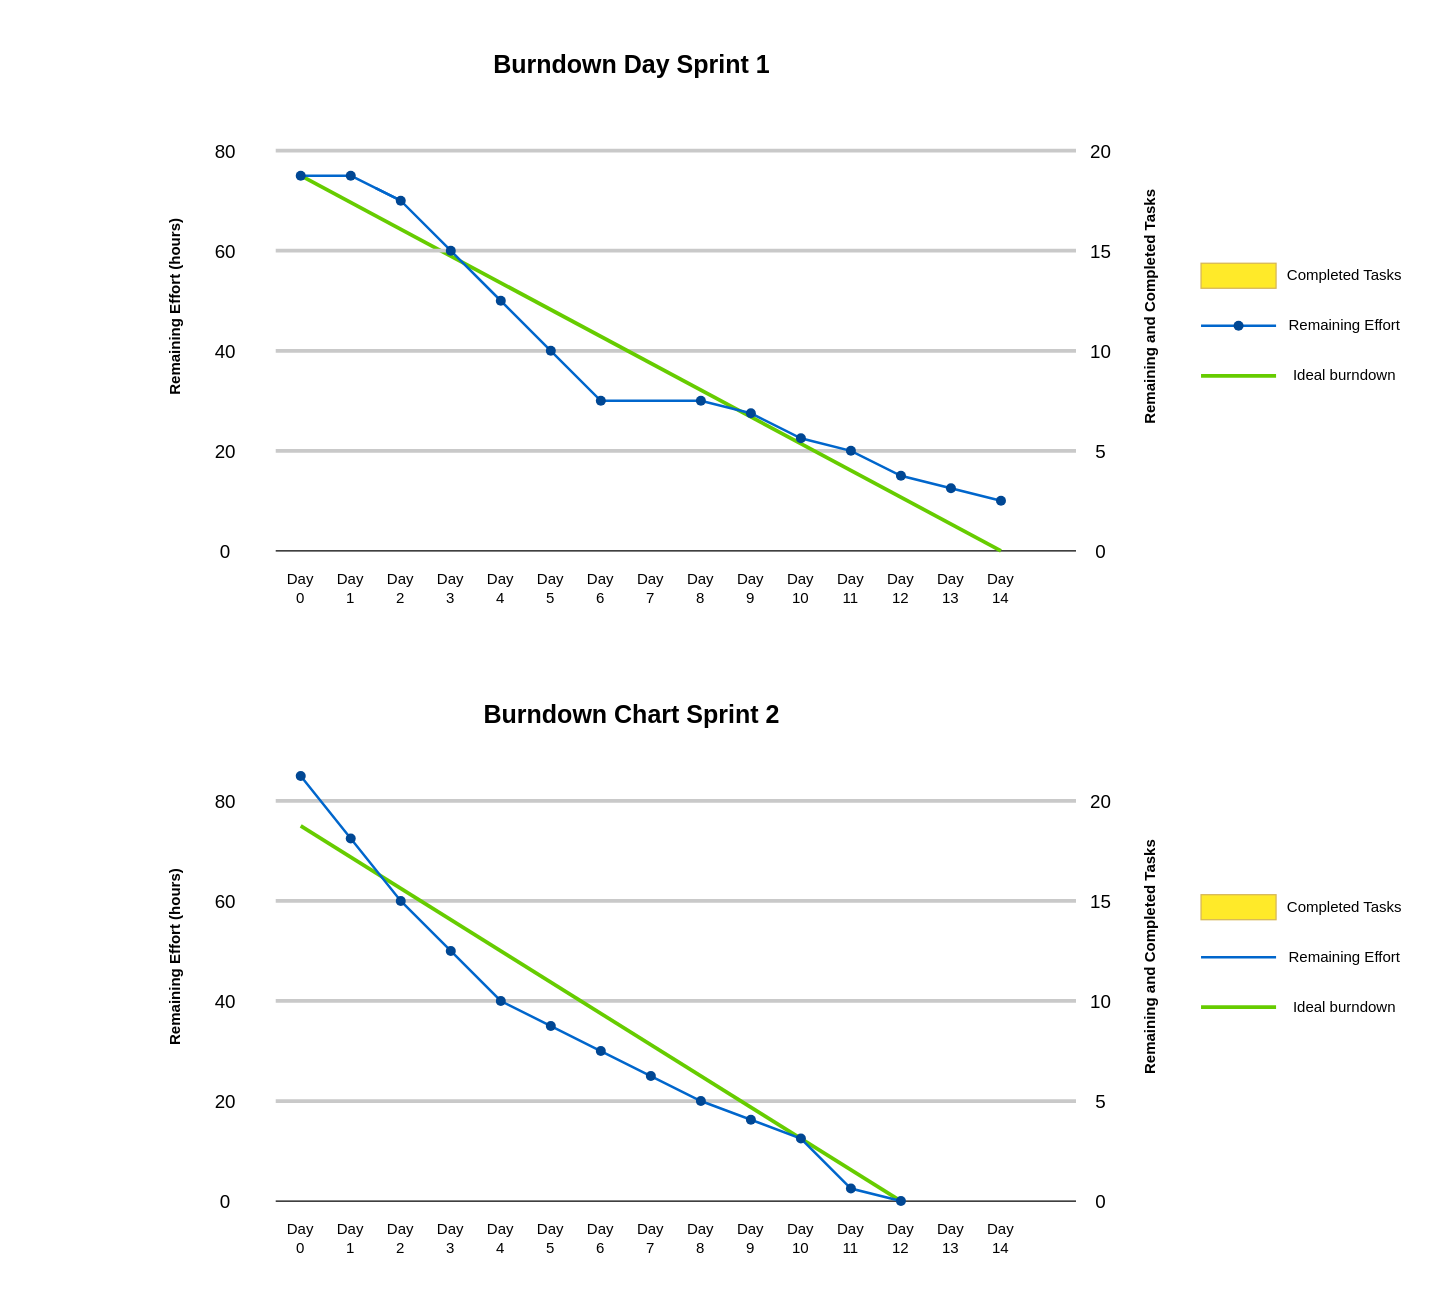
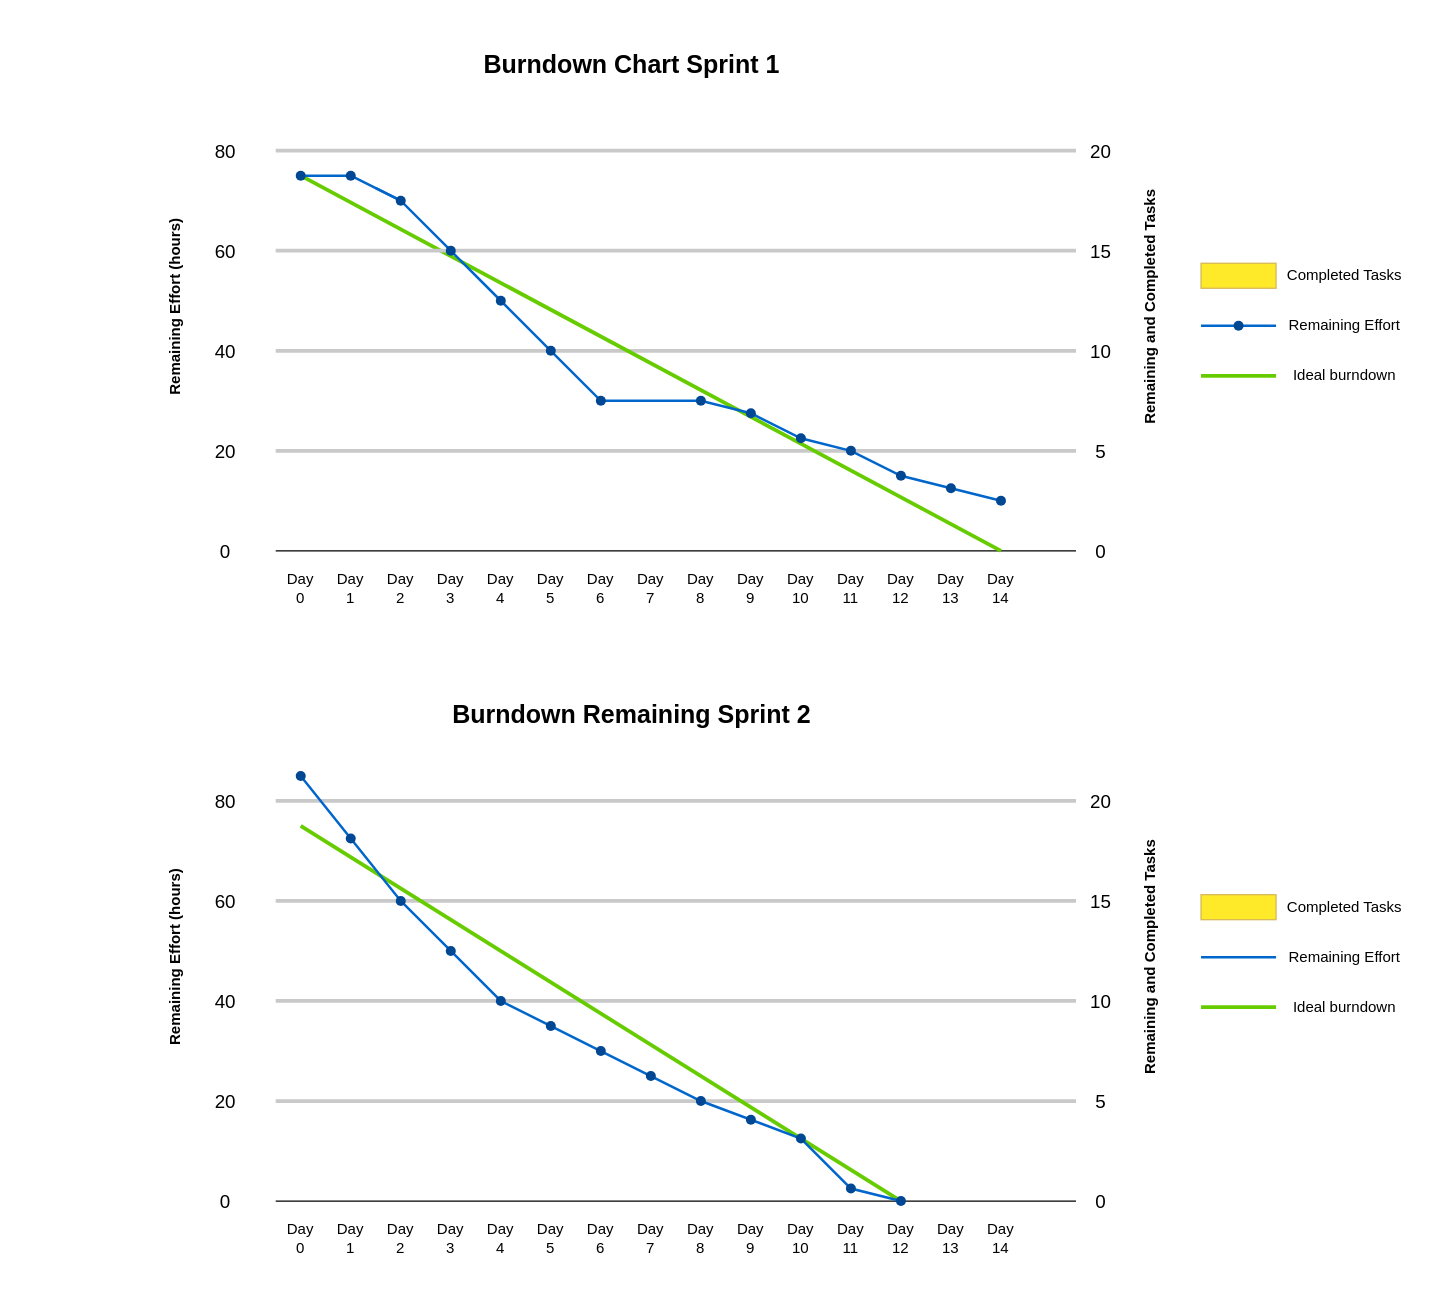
node "Burndown Day Sprint 1": label "Burndown Day Sprint 1" -> "Burndown Chart Sprint 1"
node "Burndown Chart Sprint 2": label "Burndown Chart Sprint 2" -> "Burndown Remaining Sprint 2"
